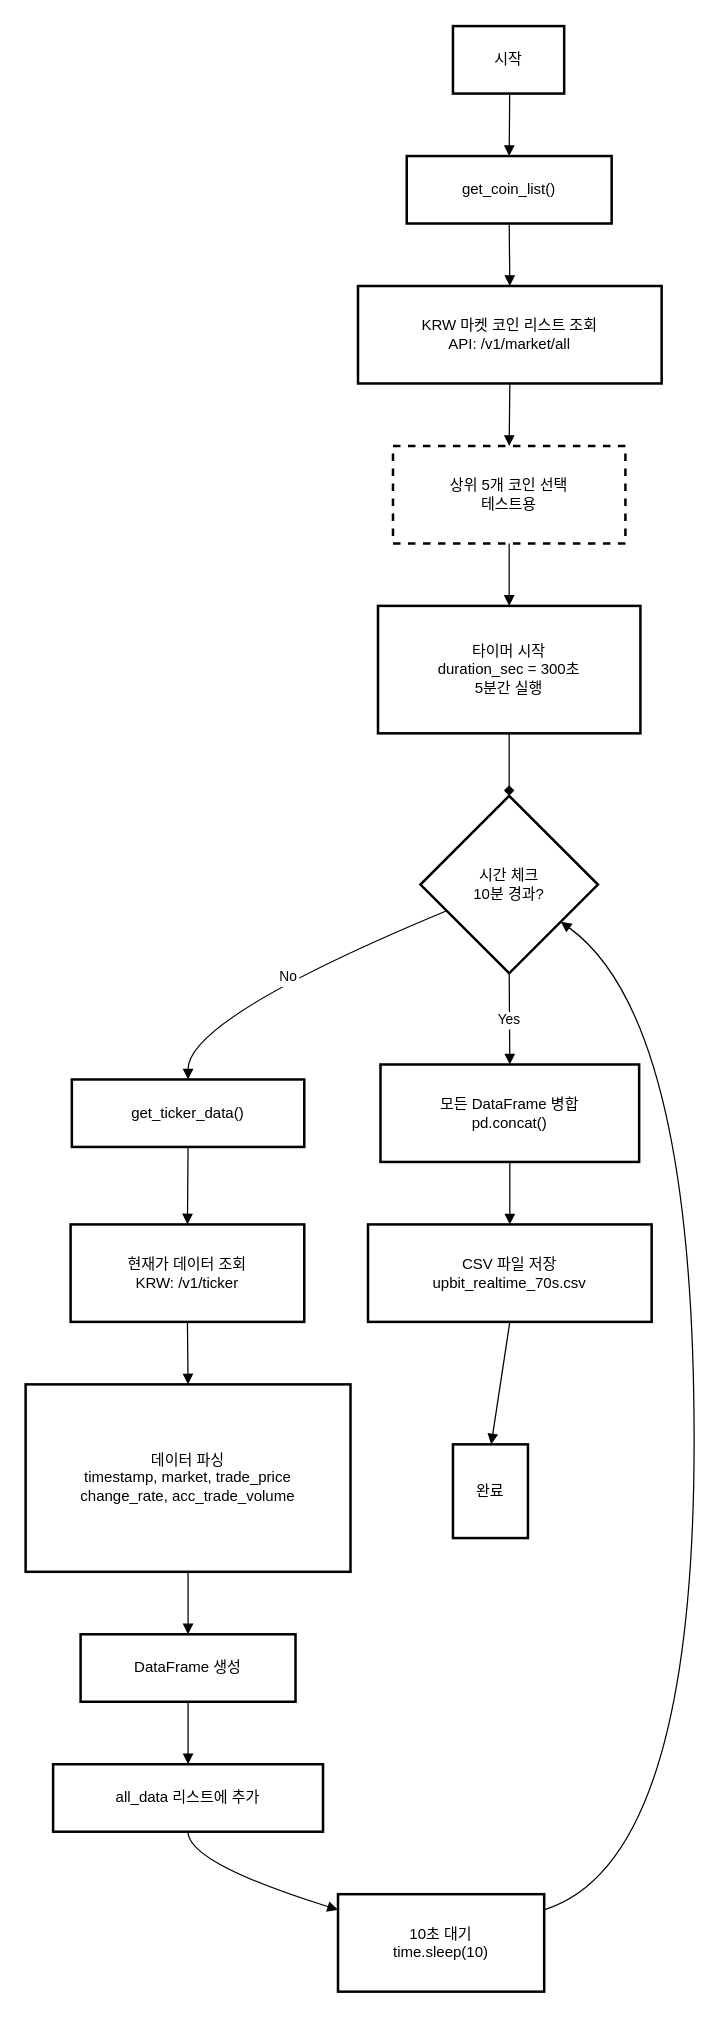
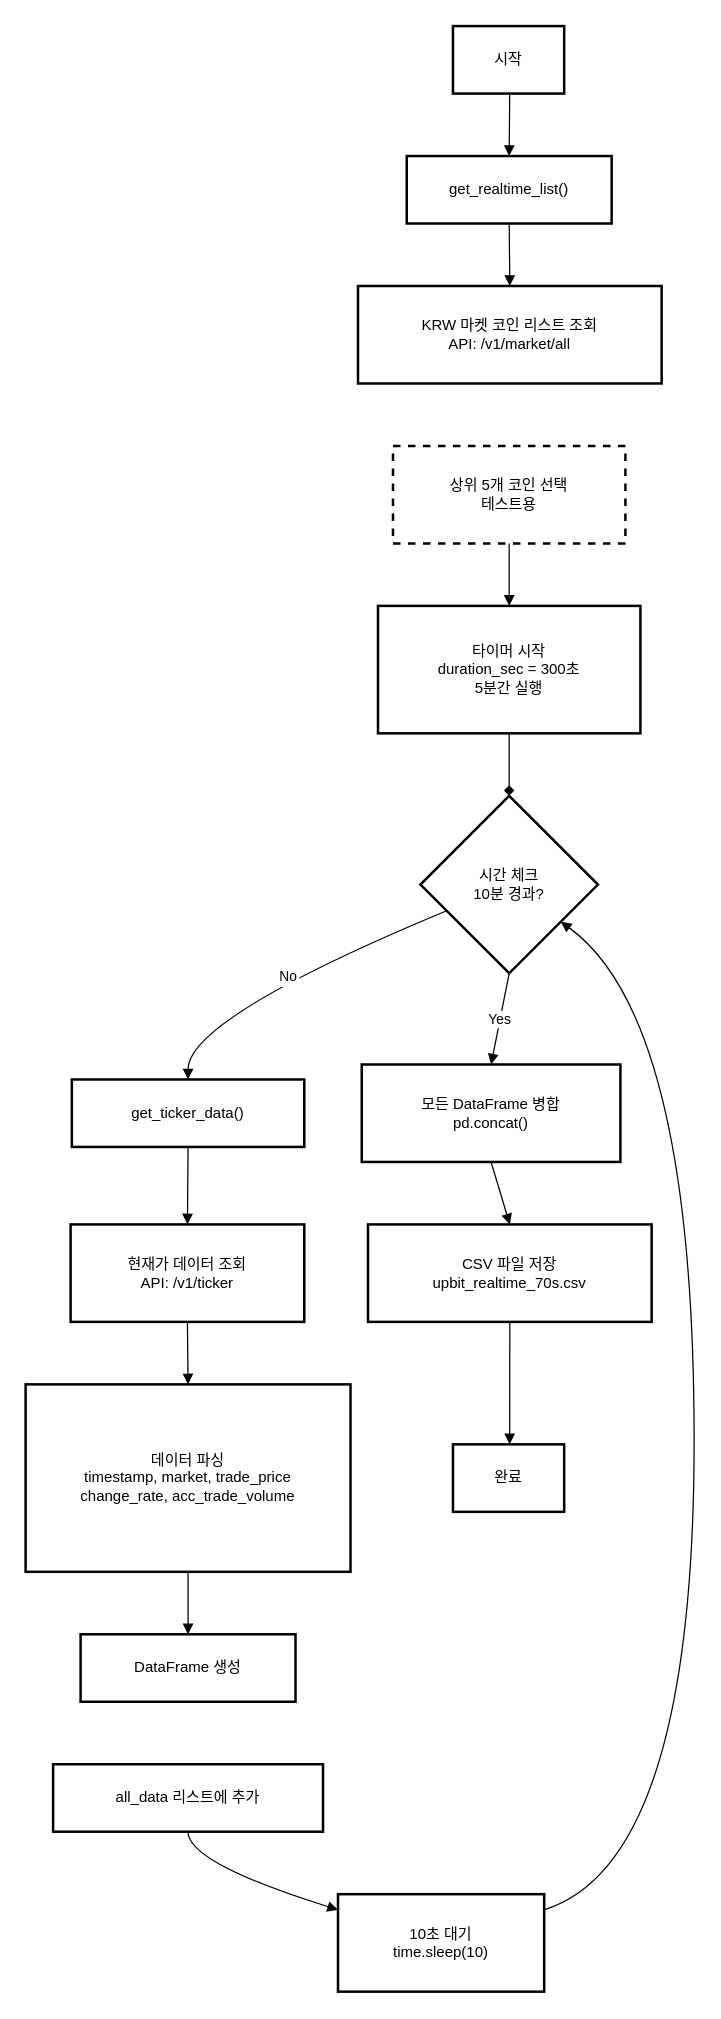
node "get_coin_list()": label "get_coin_list()" -> "get_realtime_list()"
edge "KRW 마켓 코인 리스트 조회 API: /v1/market/all" -> "상위 5개 코인 선택 테스트용": removed
node "모든 DataFrame 병합 pd.concat()": moved (510, 1113) -> (491, 1113)
node "현재가 데이터 조회 KRW: /v1/ticker": label "현재가 데이터 조회 KRW: /v1/ticker" -> "현재가 데이터 조회 API: /v1/ticker"
node "완료": size 75x94 -> 111x68
edge "DataFrame 생성" -> "all_data 리스트에 추가": removed
